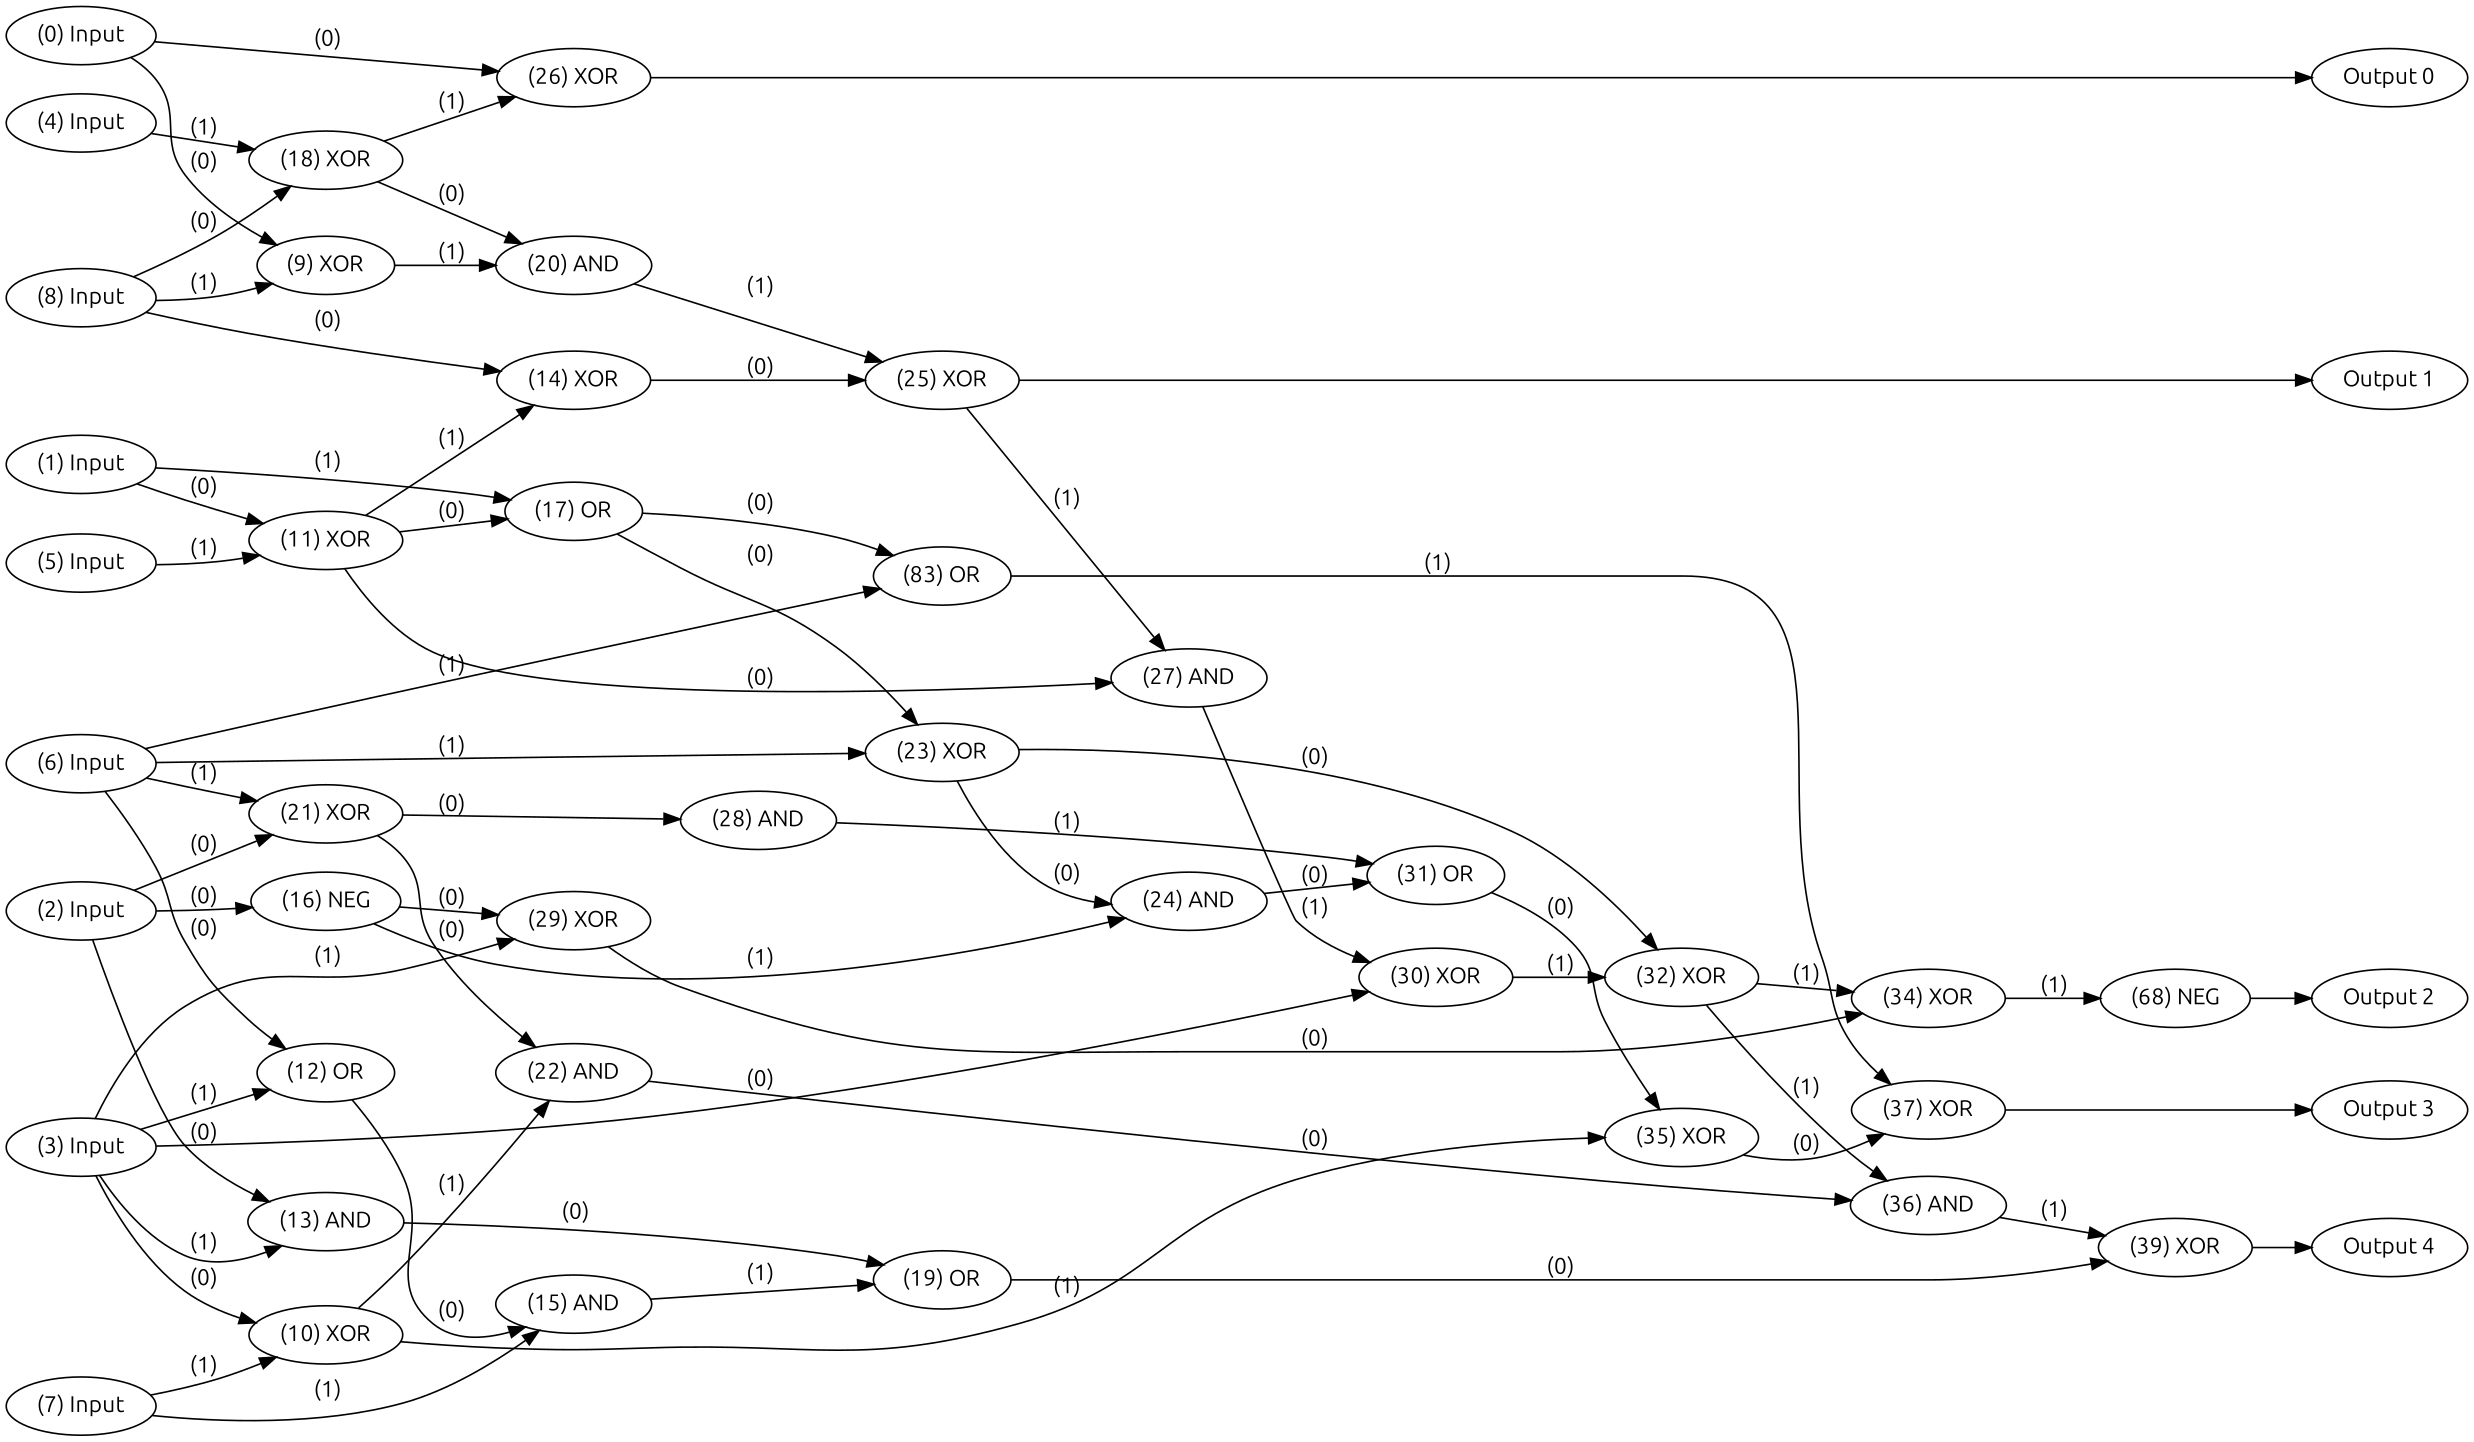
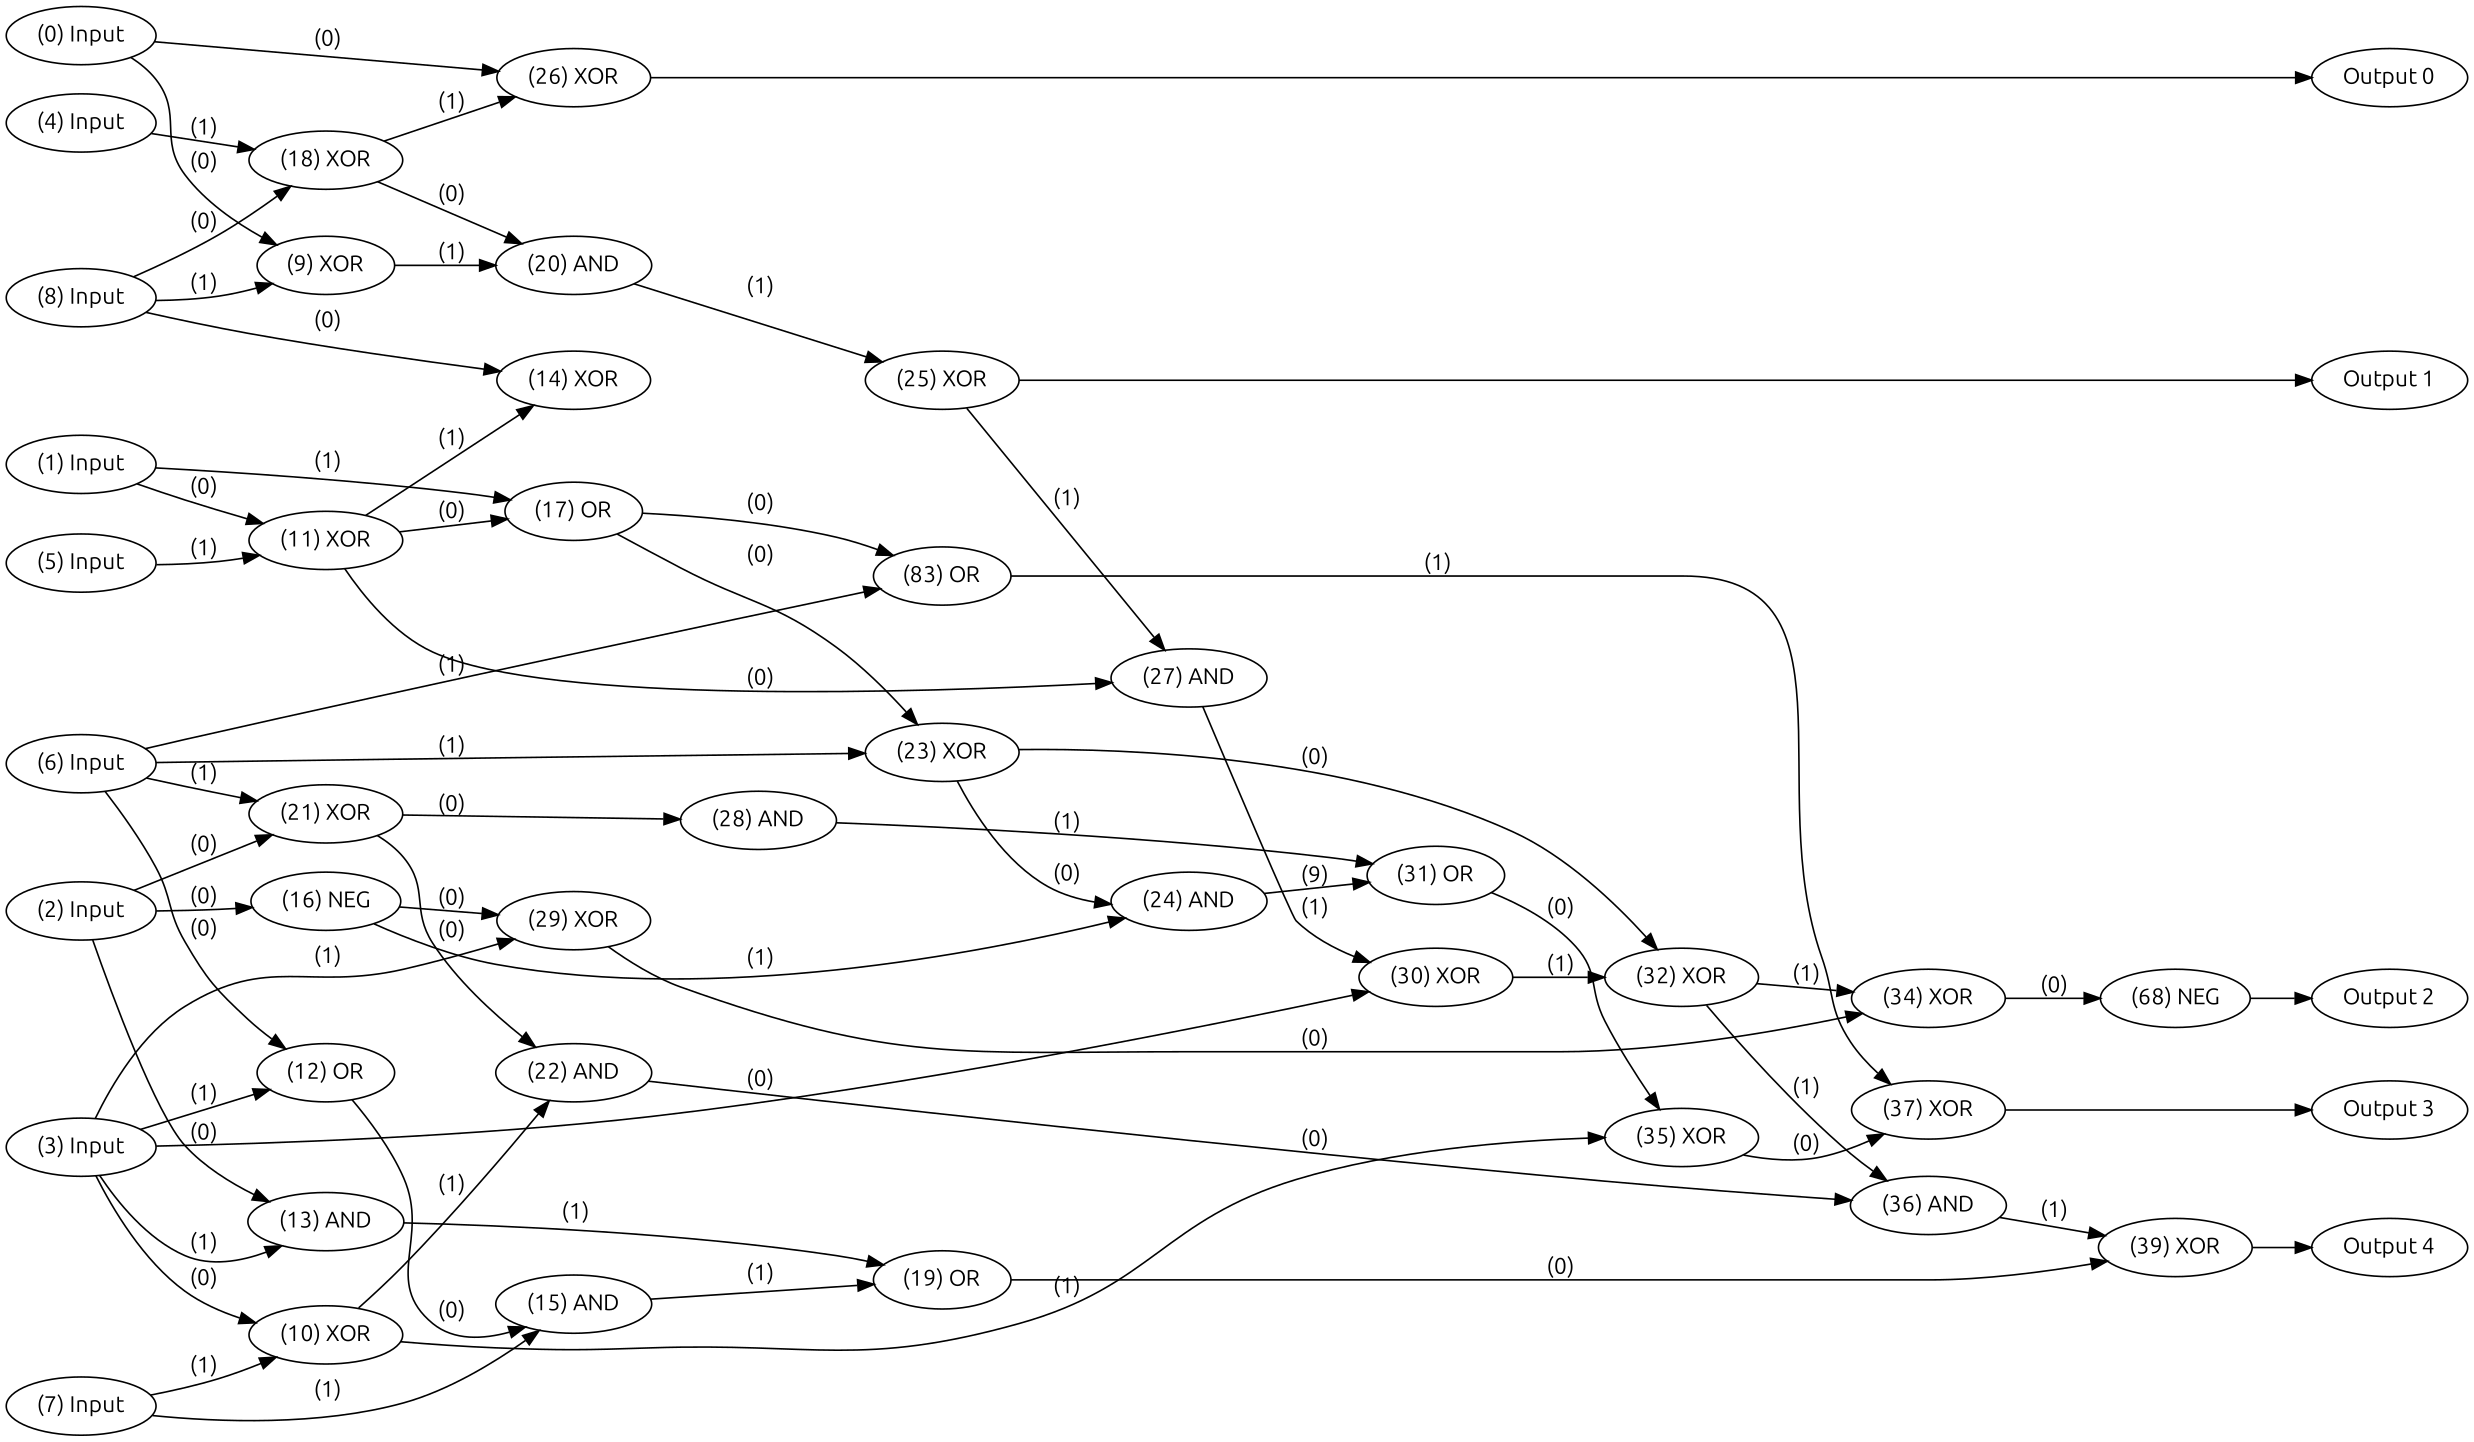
edge "(14) XOR" -> "(25) XOR": removed, label "(0)"
edge "(24) AND" -> "(31) OR": label " (0)" -> " (9)"
edge "(34) XOR" -> "(68) NEG": label " (1)" -> " (0)"
edge "(13) AND" -> "(19) OR": label " (0)" -> " (1)"
